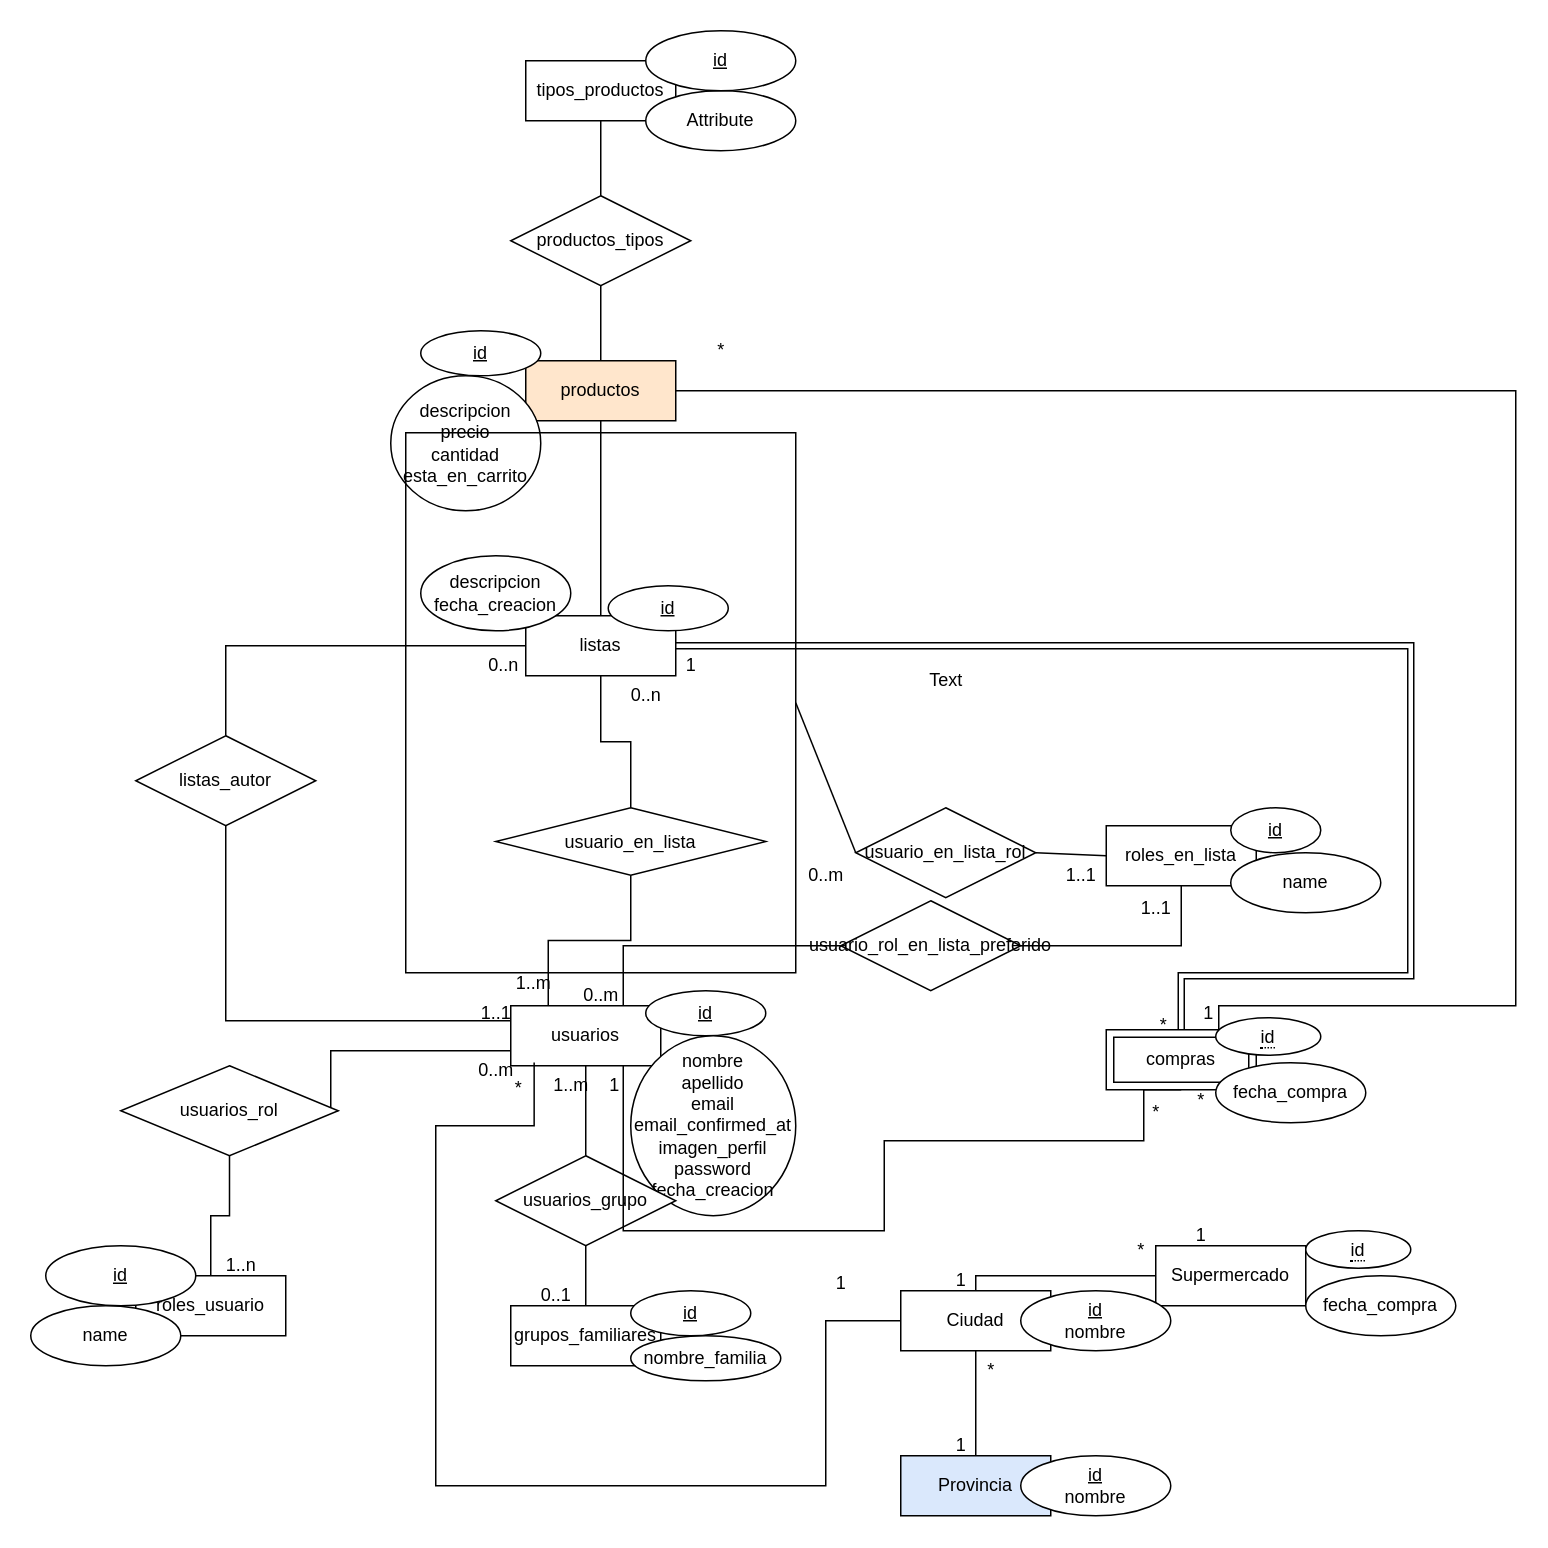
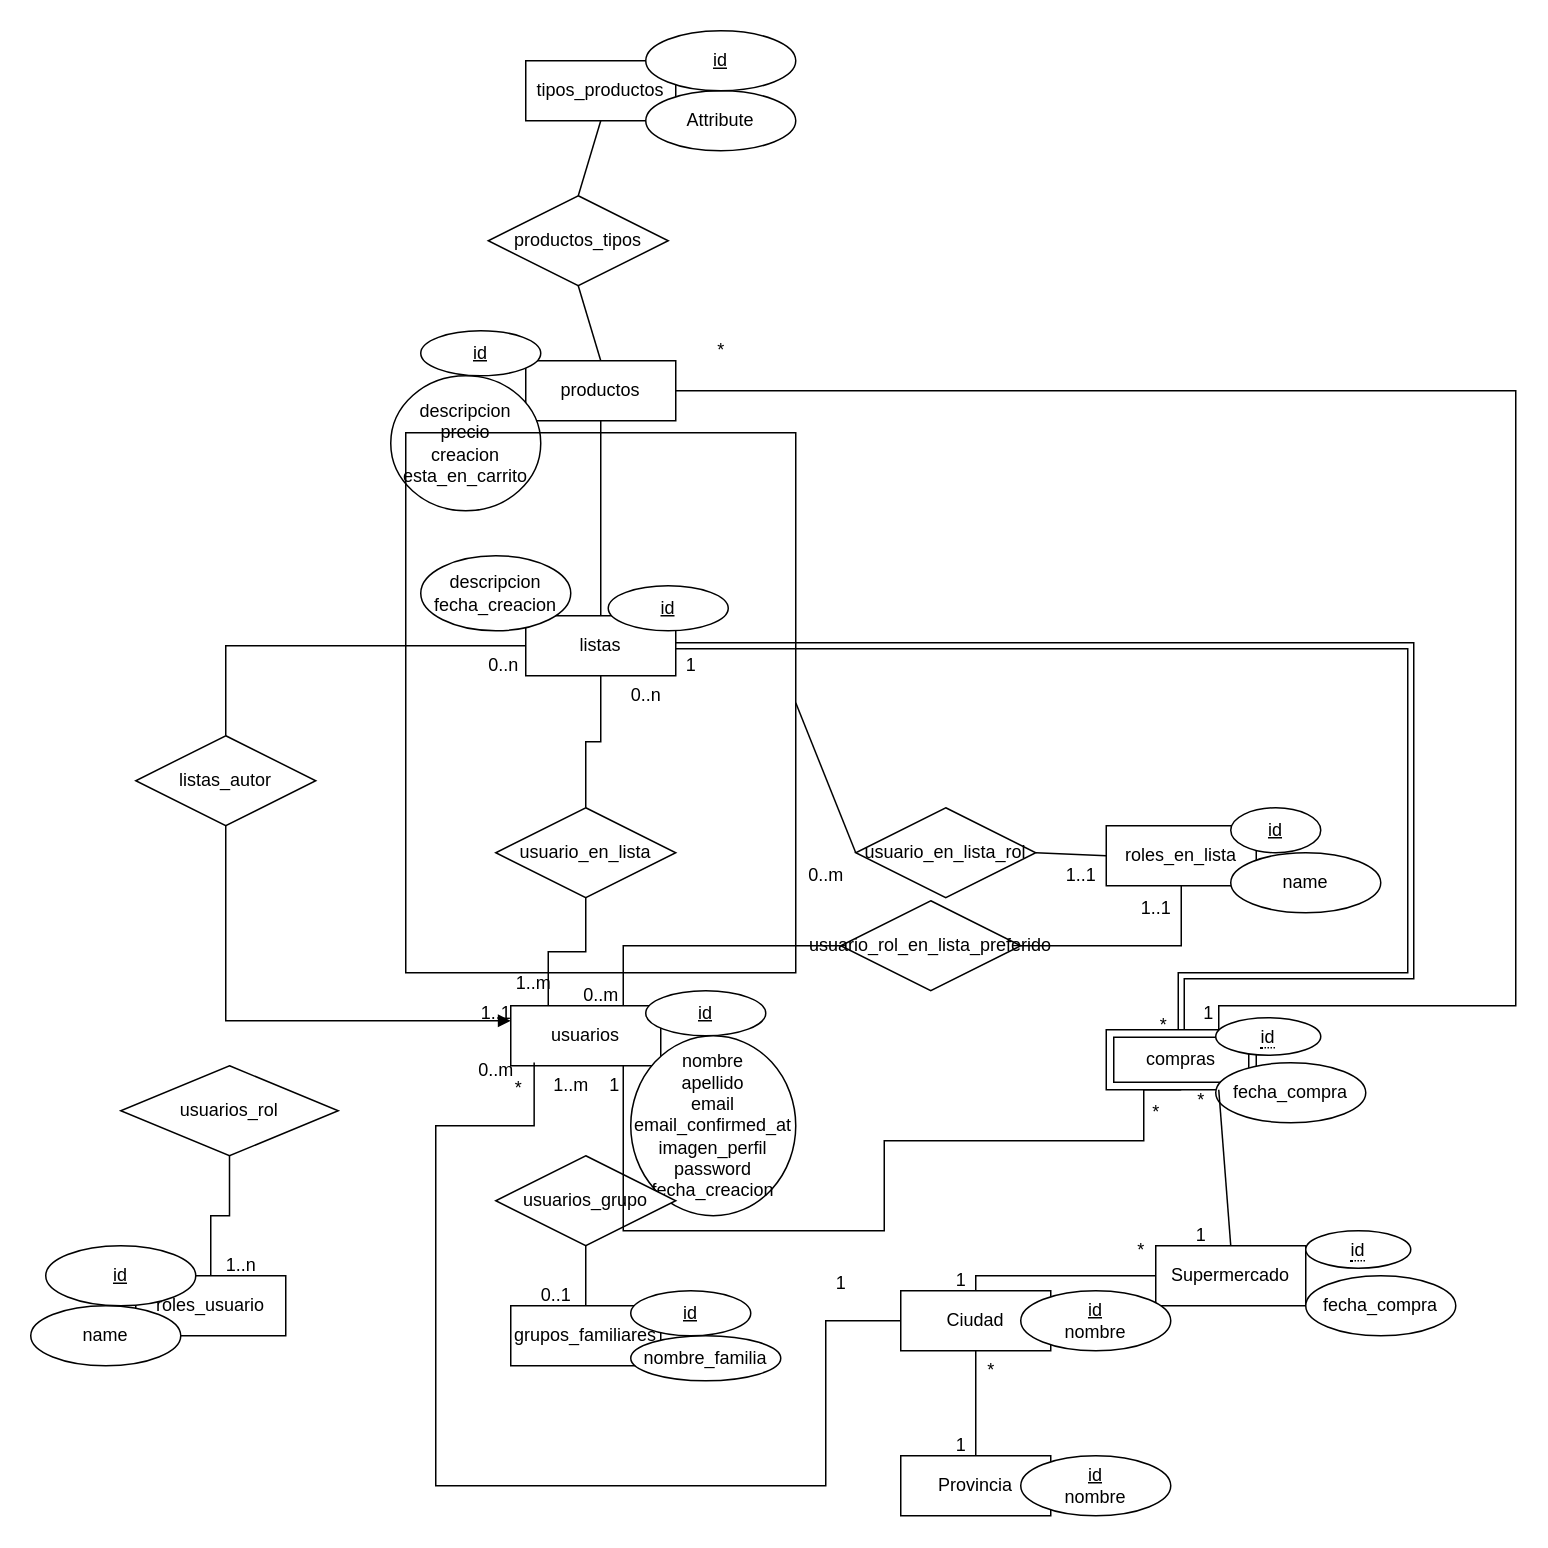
node "productos_tipos": moved (601, 241) -> (578, 241)
node "productos": fillcolor #ffe6cc -> #ffffff
node "descripcion precio cantidad esta_en_carrito": label "descripcion precio cantidad esta_en_carrito" -> "descripcion precio creacion esta_en_carrito"
node "Text": removed
node "usuario_en_lista": size 270x68 -> 180x90
edge "listas_autor" -- "usuarios": arrowhead none -> block
edge "usuarios" -- "usuarios_rol": removed
edge "usuarios" -- "usuarios_grupo": removed
edge "compras" -- "Supermercado": added
node "Provincia": fillcolor #dae8fc -> #ffffff
